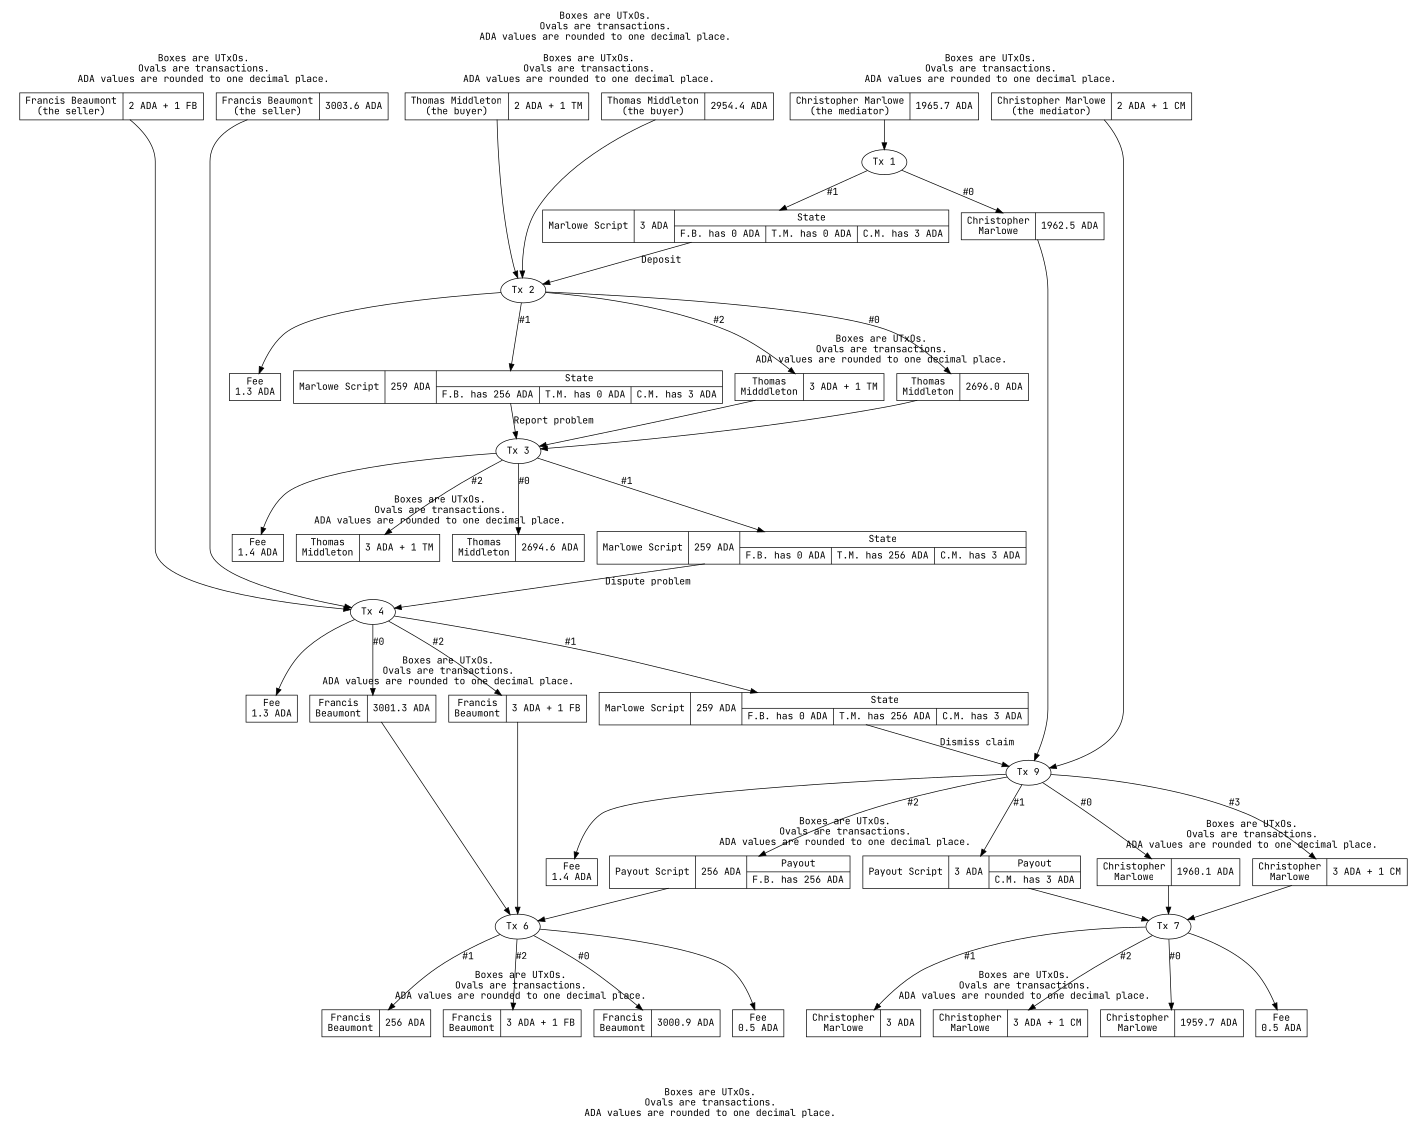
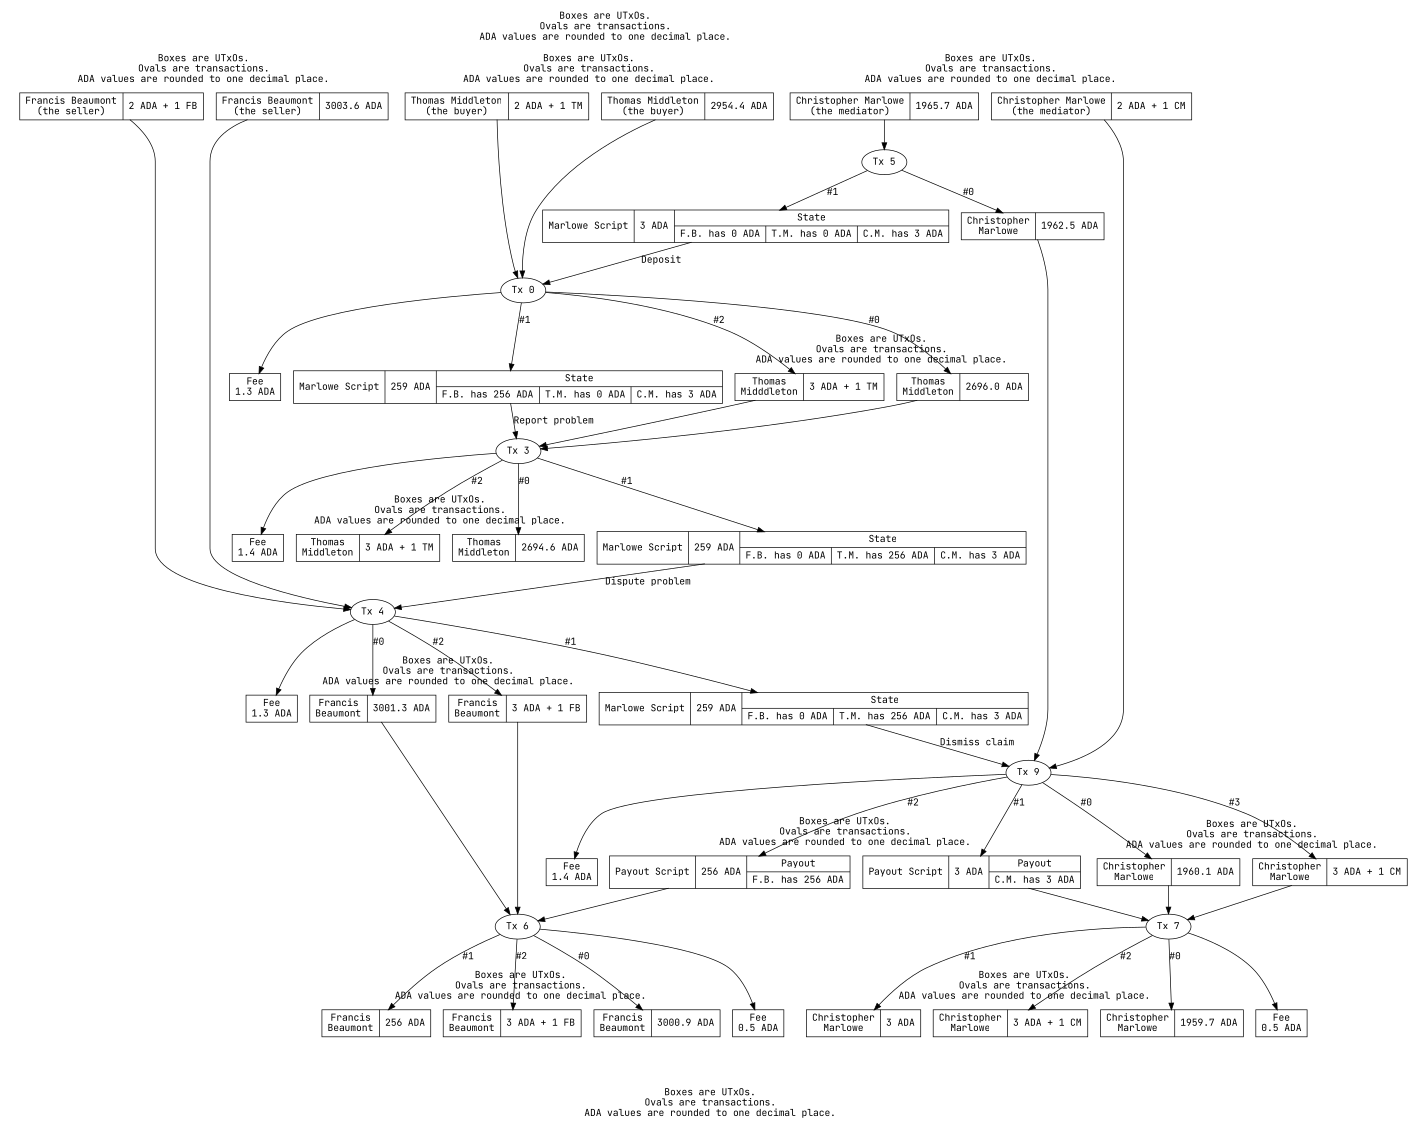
node "Tx 1": label "Tx 1" -> "Tx 5"
node "Tx 2": label "Tx 2" -> "Tx 0"
